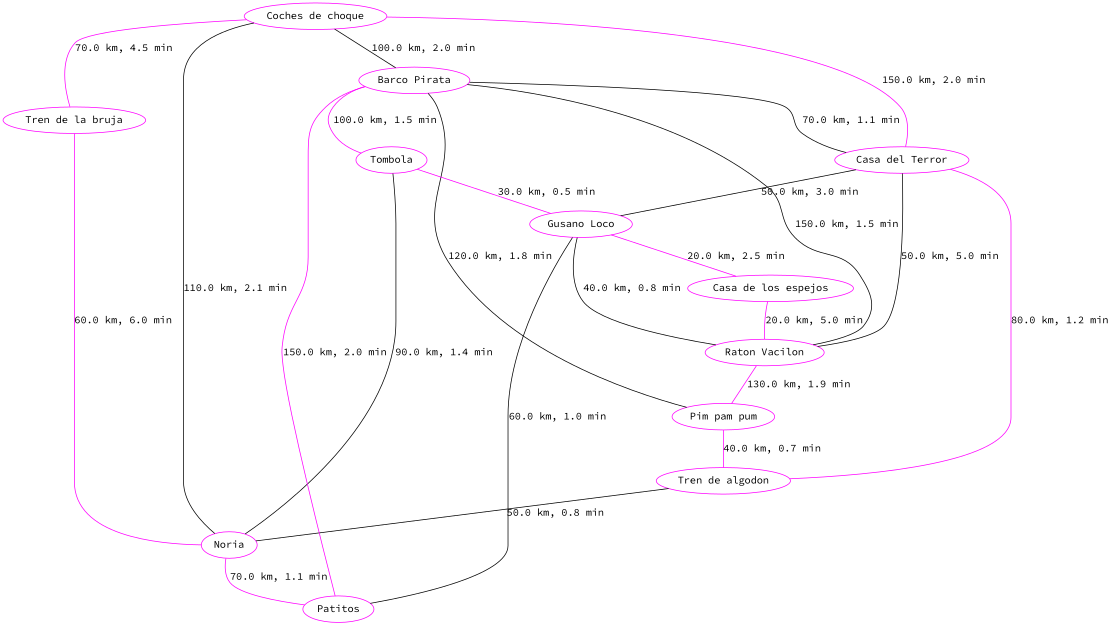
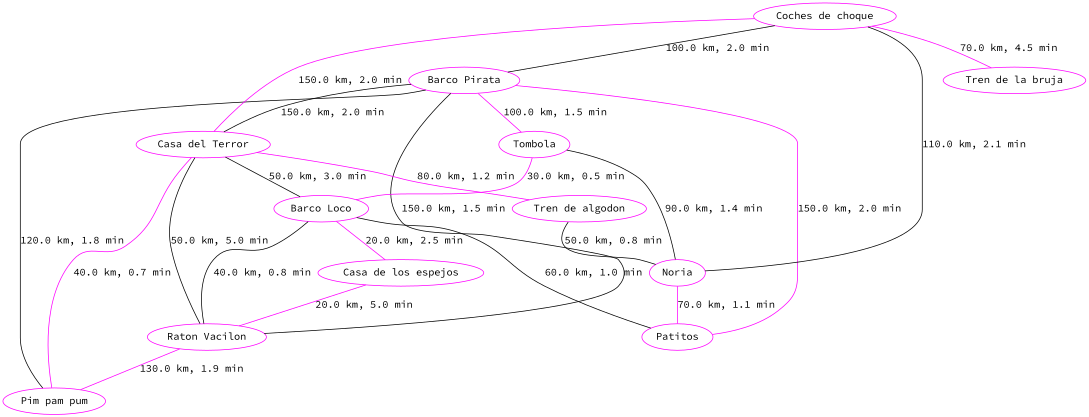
edge "Barco Pirata" -- "Casa del Terror": label "70.0 km, 1.1 min" -> "150.0 km, 2.0 min"
node "Gusano Loco": label "Gusano Loco" -> "Barco Loco"
edge "Tren de la bruja" -- "Noria": removed, label "60.0 km, 6.0 min"
edge "Pim pam pum" -- "Tren de algodon": now "Pim pam pum" -- "Casa del Terror"
